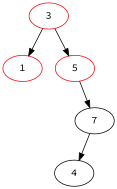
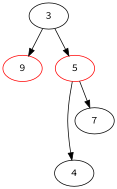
node "3": color red -> black
node "1": label "1" -> "9"
edge "7" -> "4": now "5" -> "4"
